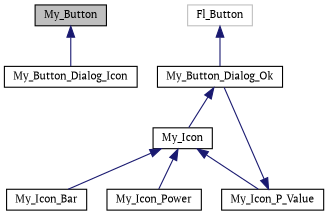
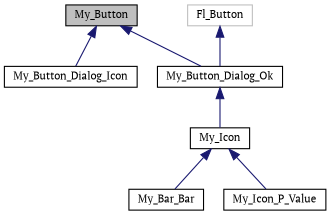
edge "My_Button_Dialog_Ok" -> "My_Icon_P_Value": now "My_Button_Dialog_Ok" -> "My_Button"
node "My_Icon_Bar": label "My_Icon_Bar" -> "My_Bar_Bar"
node "My_Icon_Power": removed
